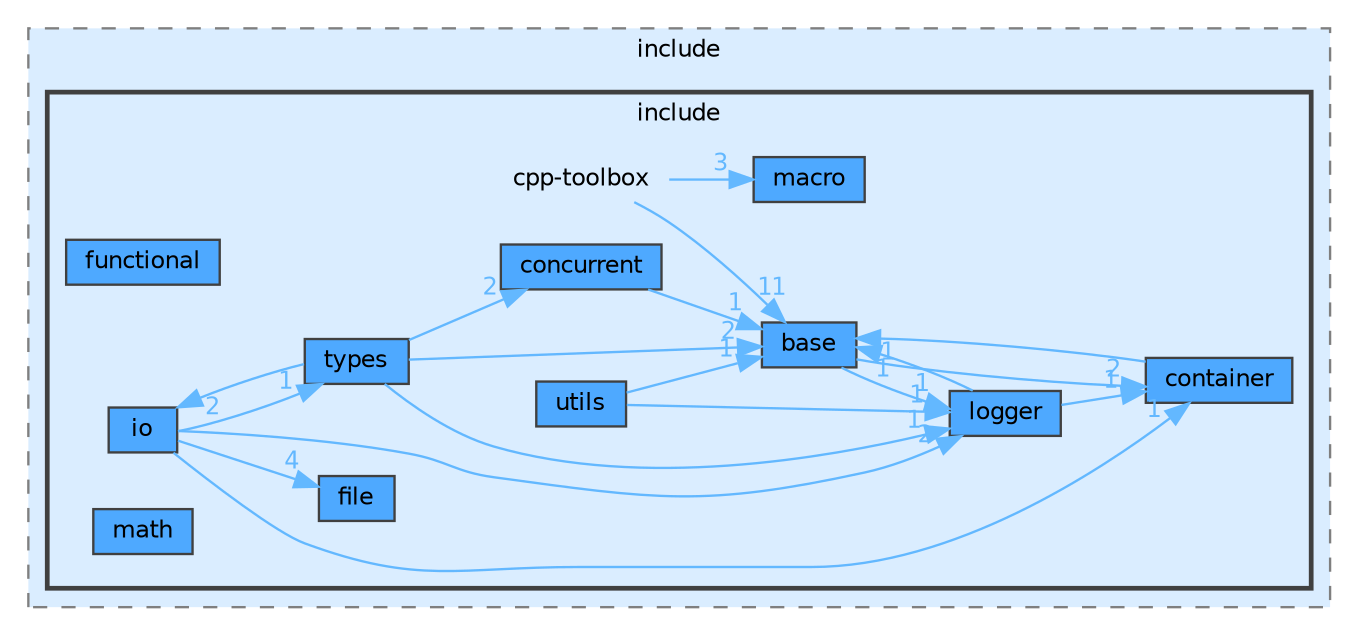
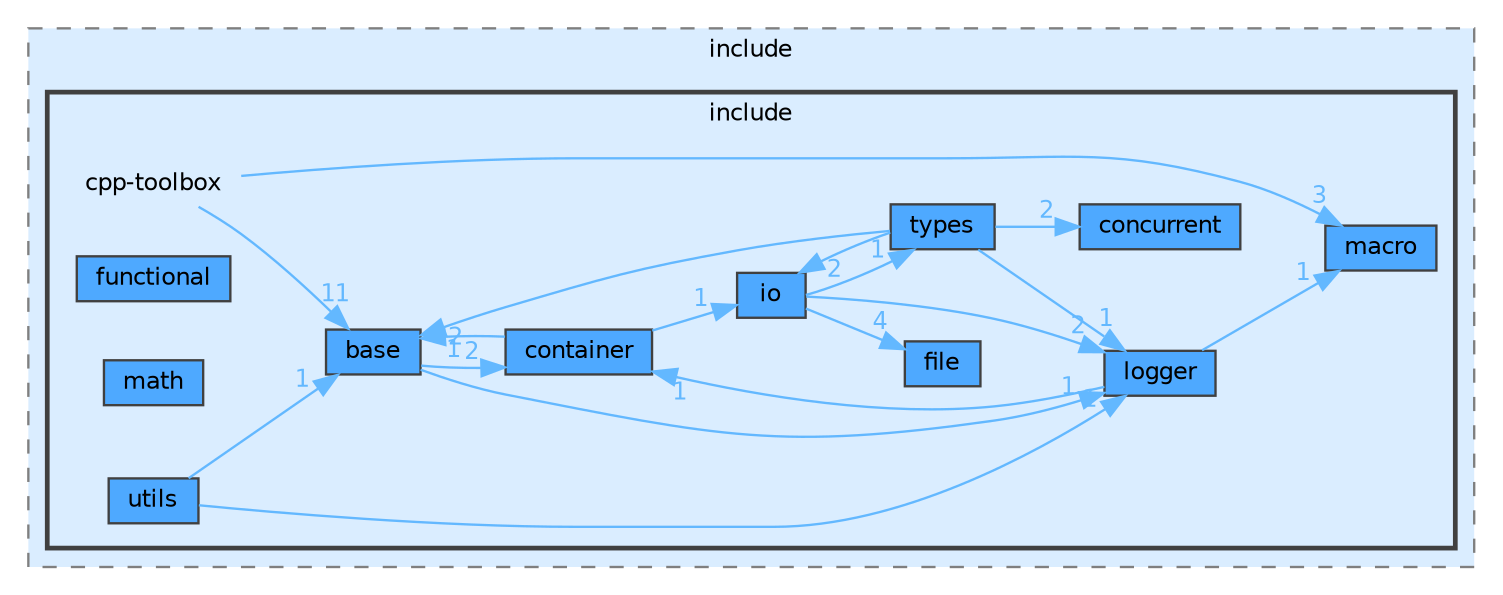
edge "concurrent" -> "base": removed
edge "logger" -> "base": now "logger" -> "macro"
edge "io" -> "container": reversed
